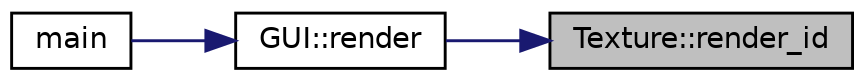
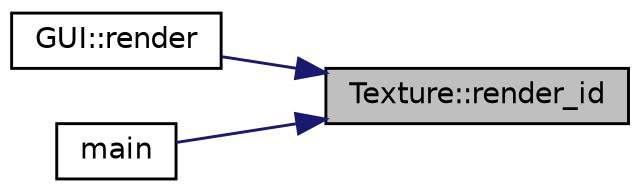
edge "main" -> "GUI::render": now "main" -> "Texture::render_id"
